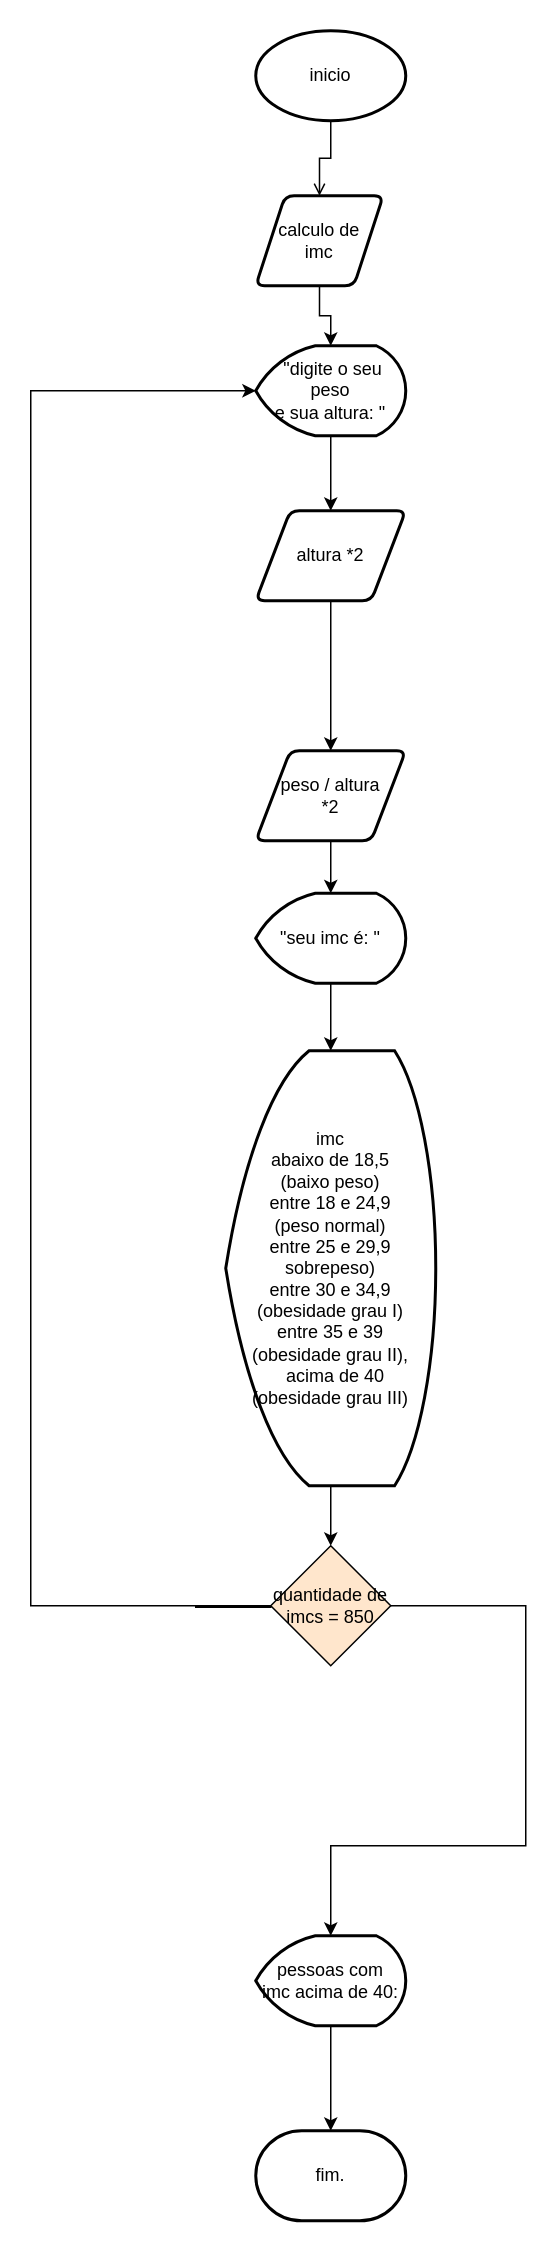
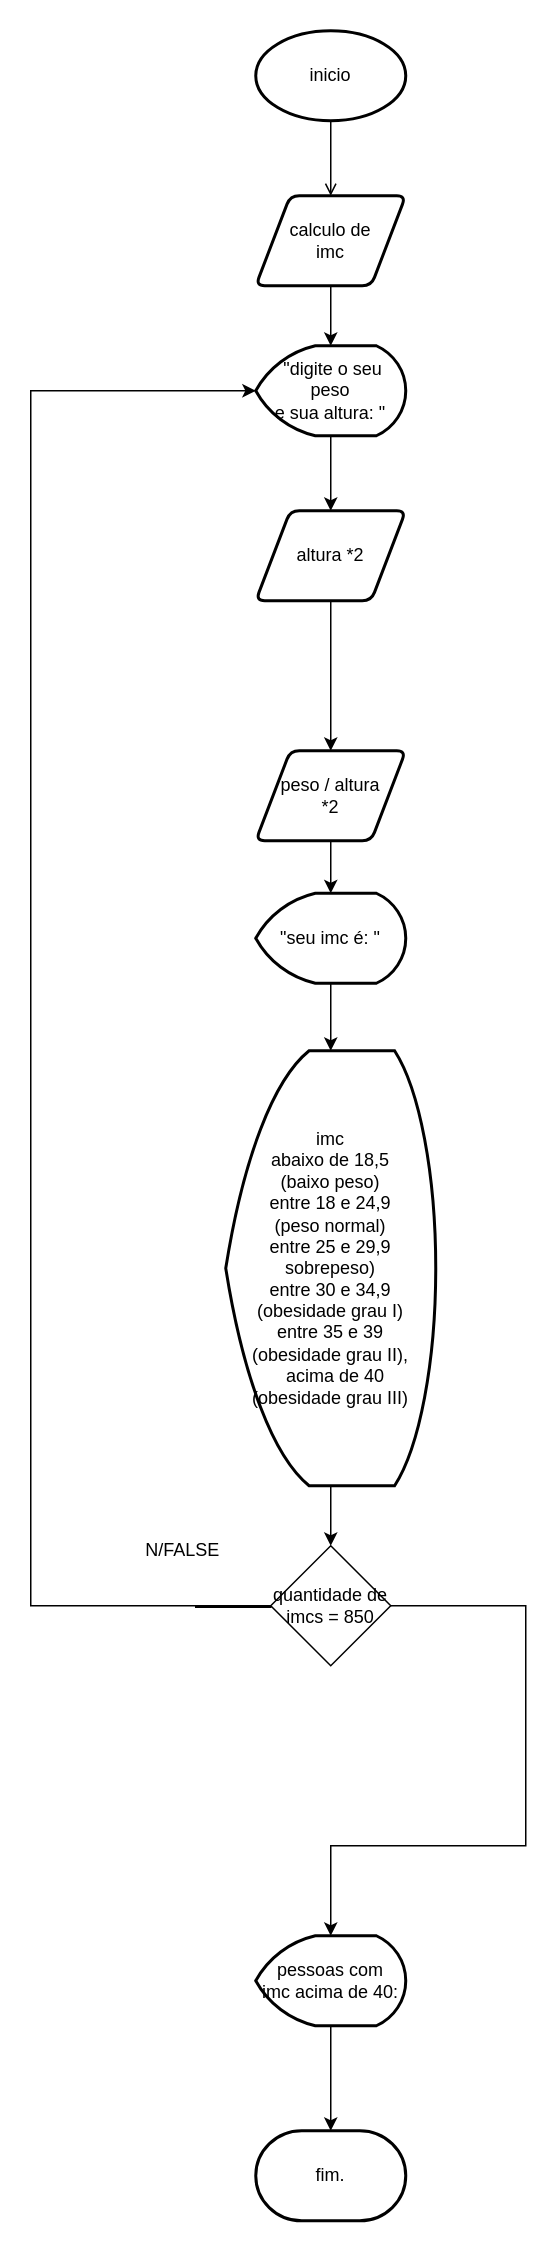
node "calculo de imc": size 128x90 -> 150x90
node "N/FALSE": added
node "quantidade de imcs = 850": fillcolor #ffe6cc -> #ffffff
